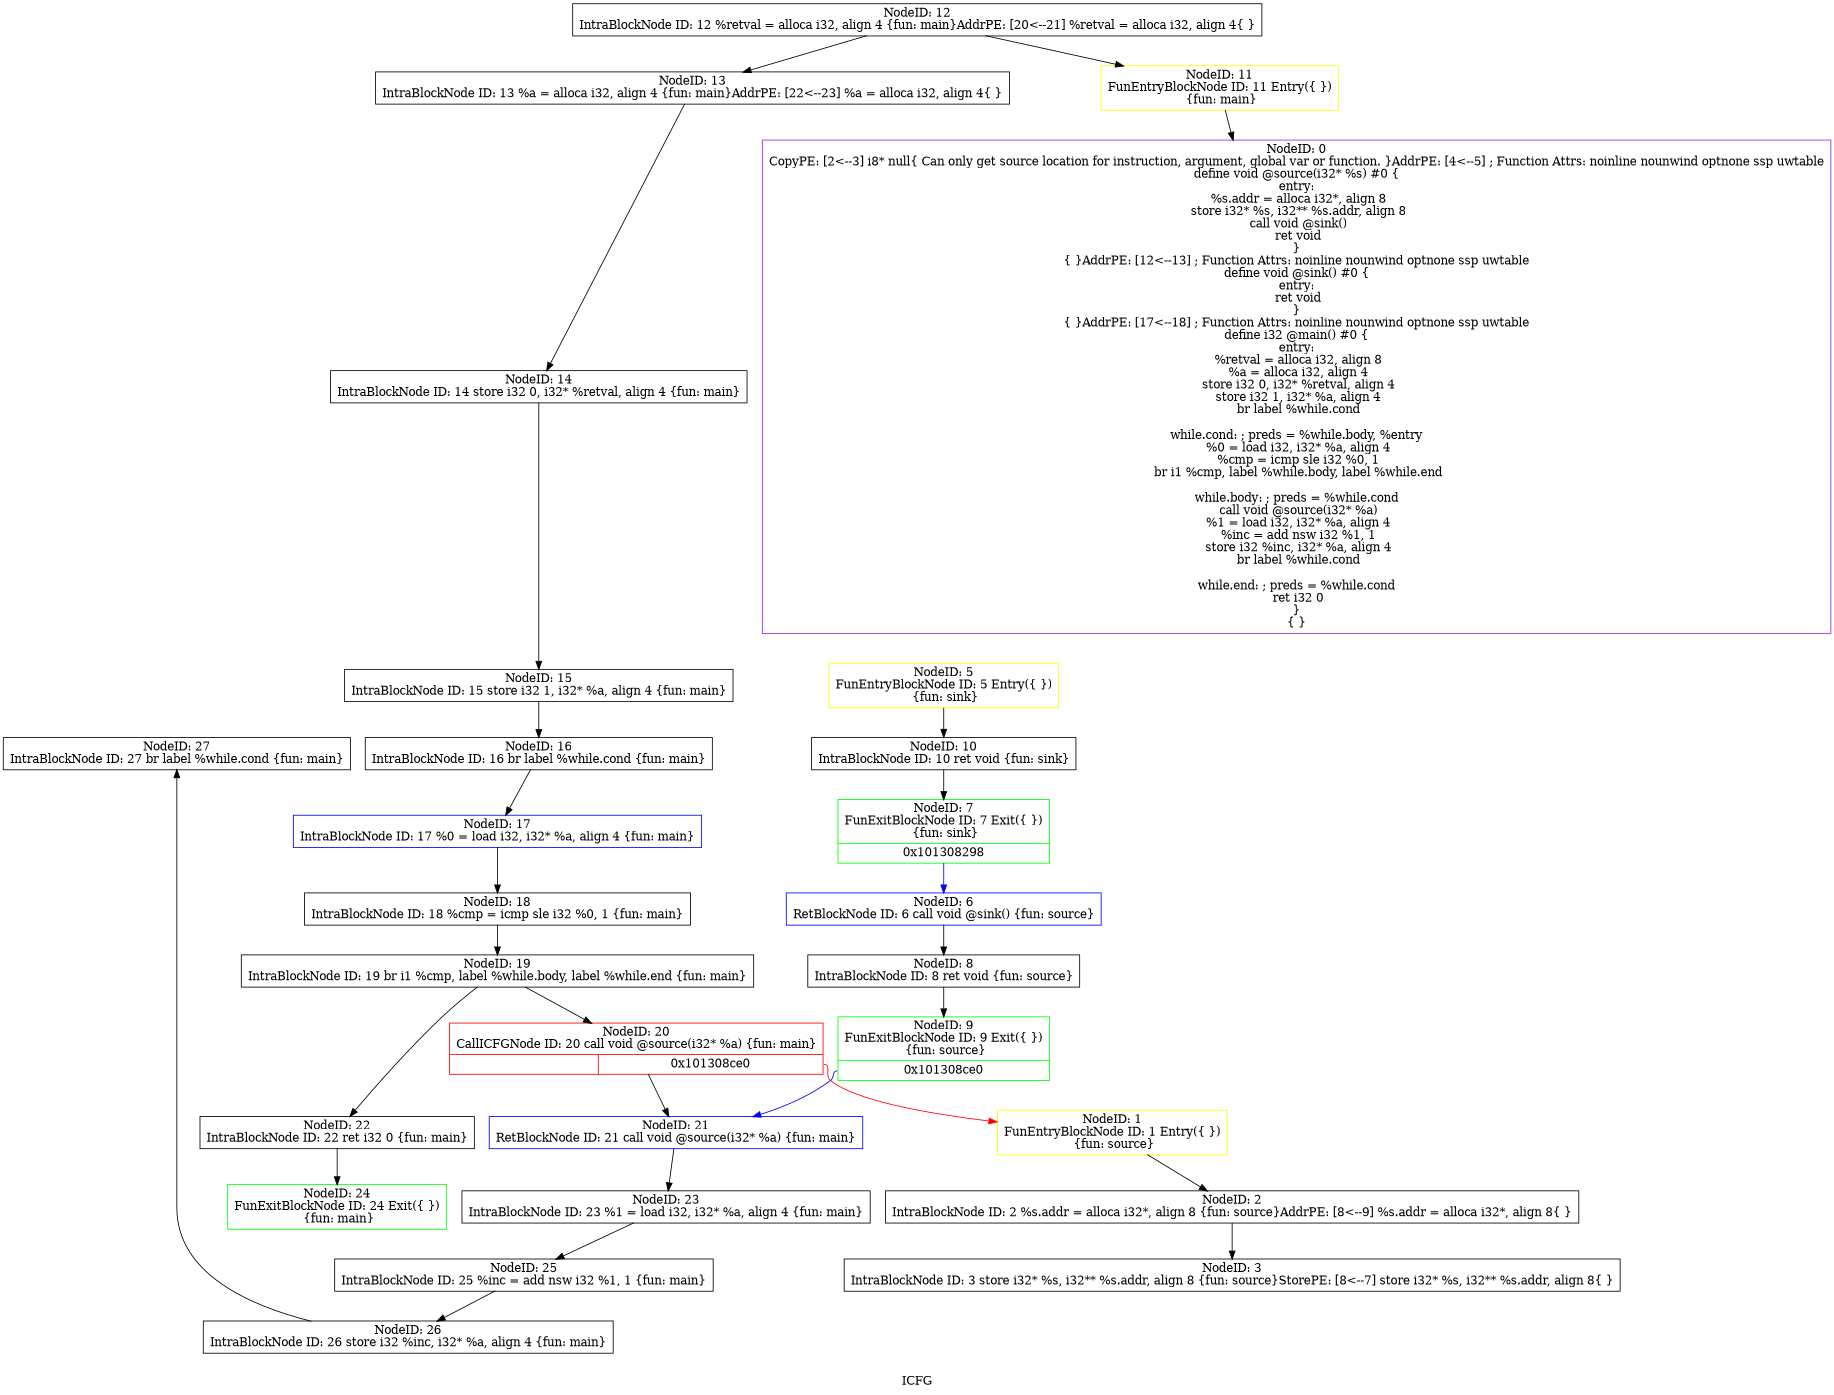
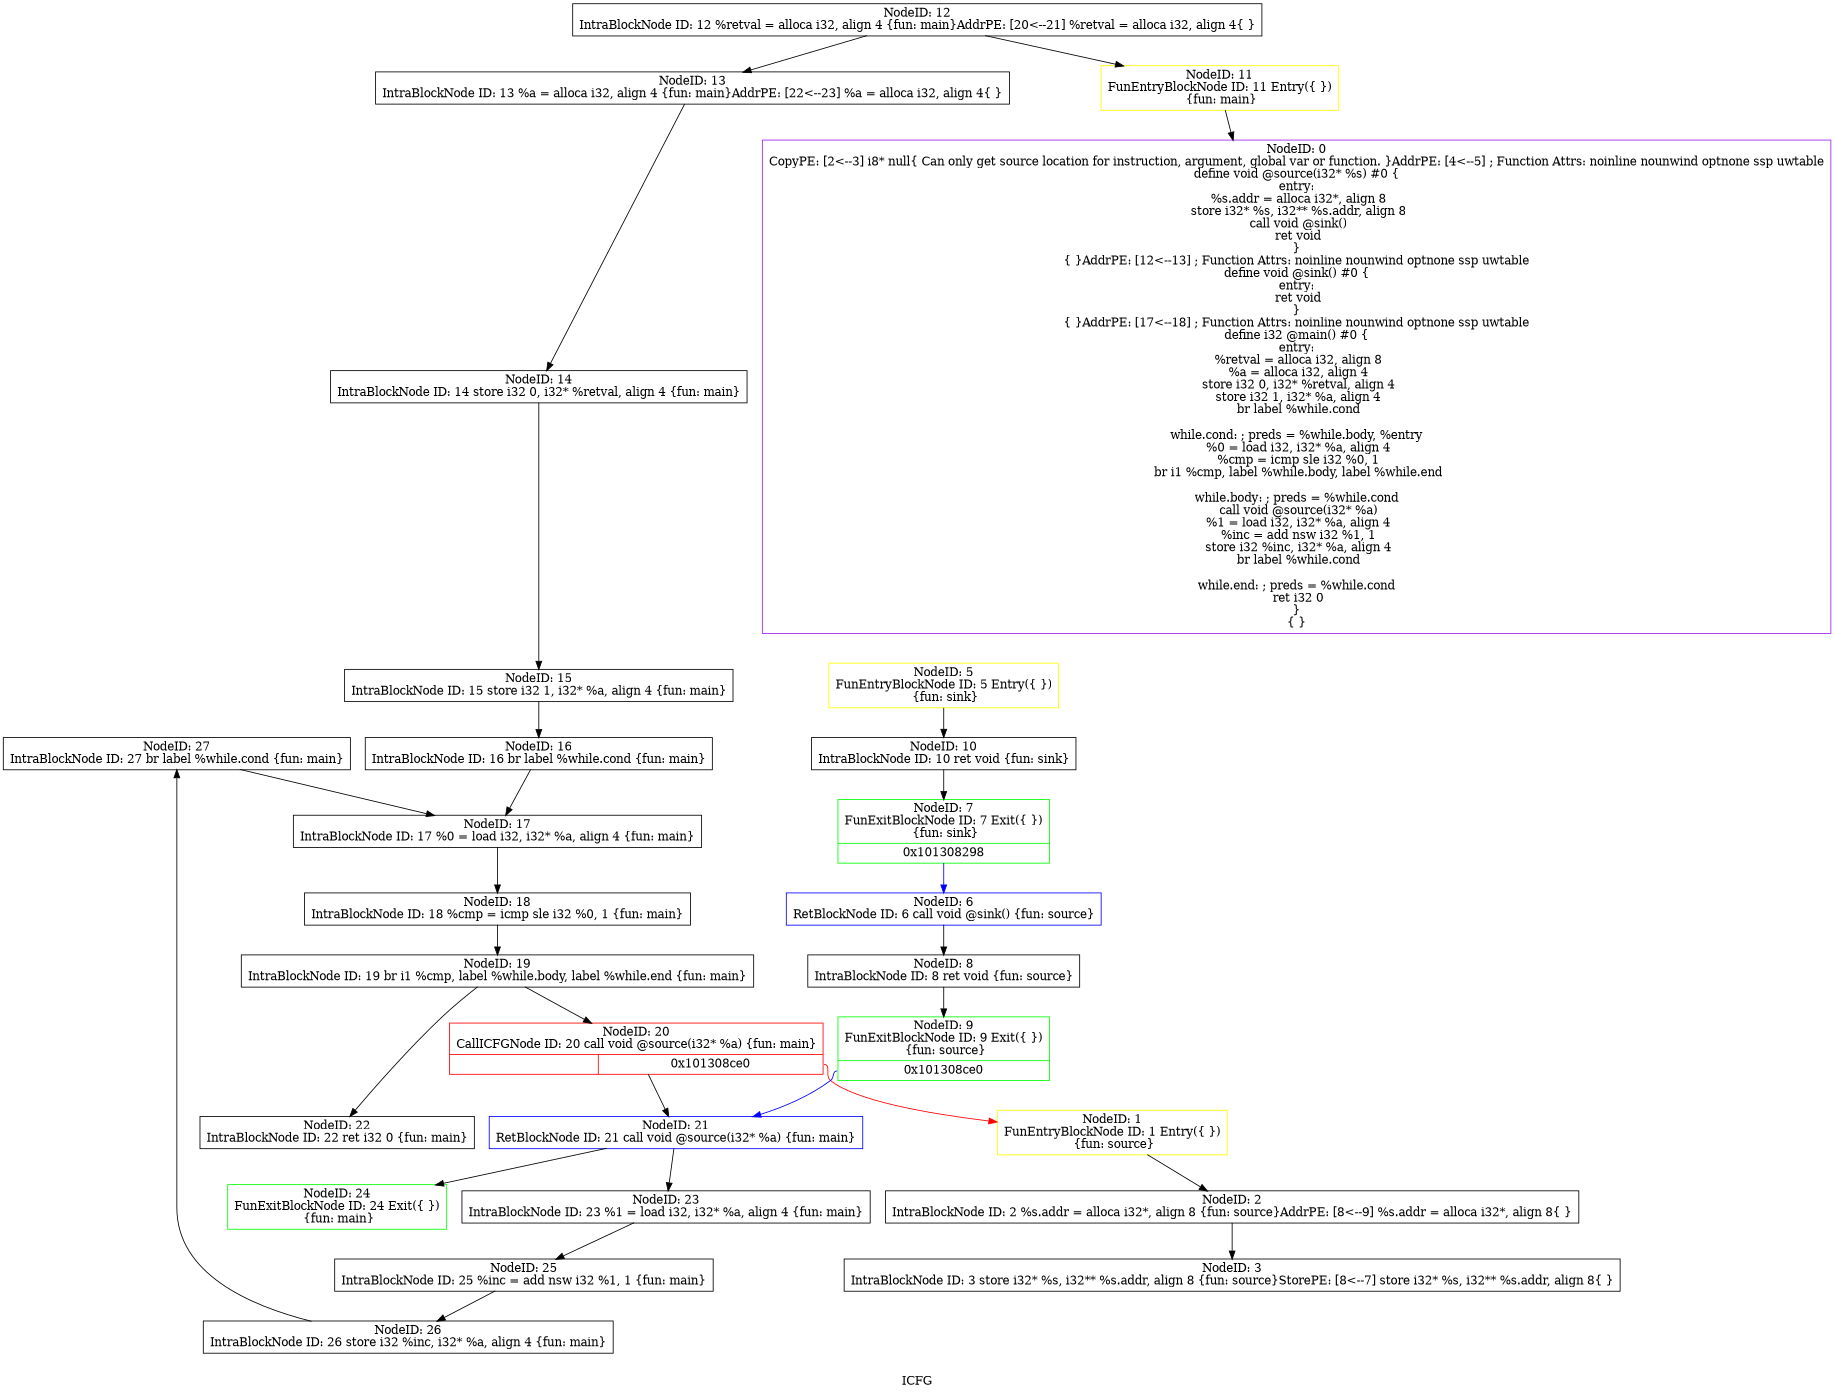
edge "NodeID: 27" -> "NodeID: 17": added
node "NodeID: 17": color blue -> black
edge "NodeID: 22" -> "NodeID: 24": now "NodeID: 21" -> "NodeID: 24"
